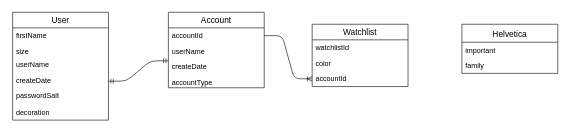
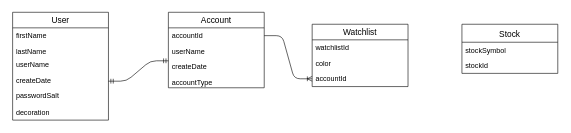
node "Helvetica": label "Helvetica" -> "Stock"
node "important": label "important" -> "stockSymbol"
node "size": label "size" -> "lastName"
node "family": label "family" -> "stockId"
